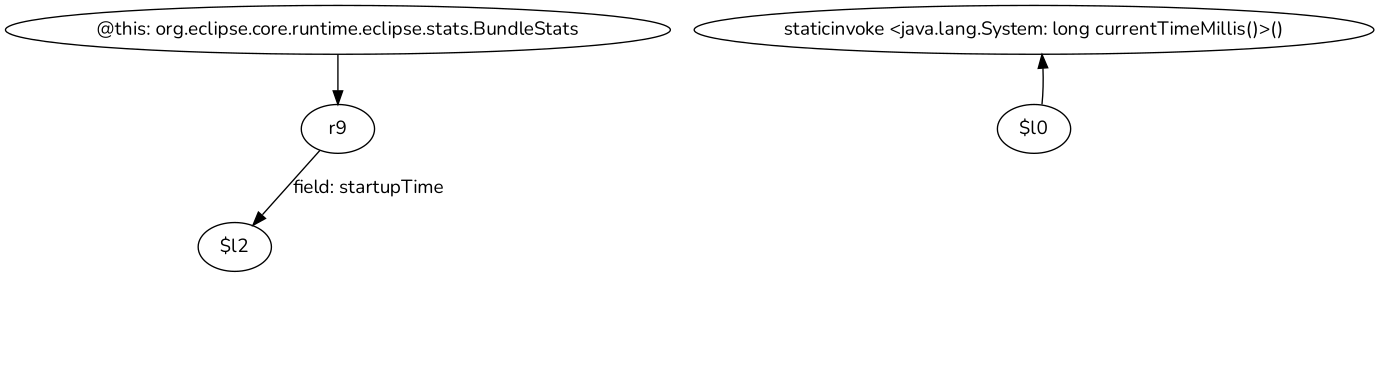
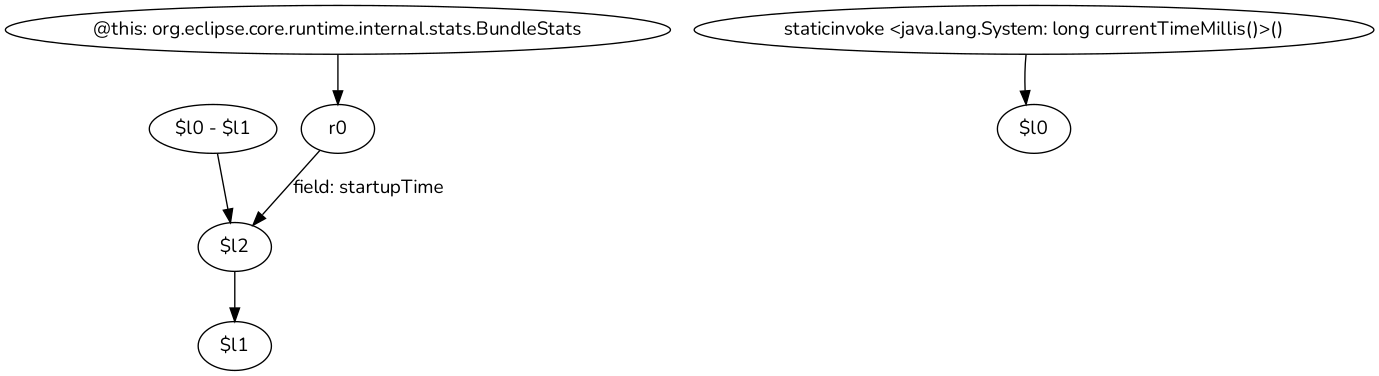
node "@this: org.eclipse.core.runtime.eclipse.stats.BundleStats": label "@this: org.eclipse.core.runtime.eclipse.stats.BundleStats" -> "@this: org.eclipse.core.runtime.internal.stats.BundleStats"
edge "$l0" -> "staticinvoke <java.lang.System: long currentTimeMillis()>()": reversed
node "$l0 - $l1": added
node "r9": label "r9" -> "r0"
node "$l1": added
